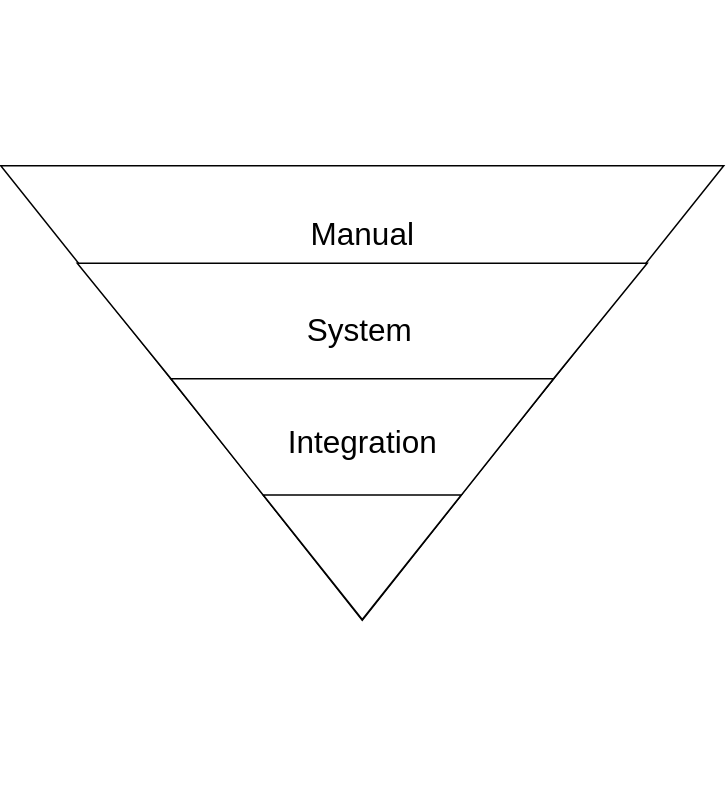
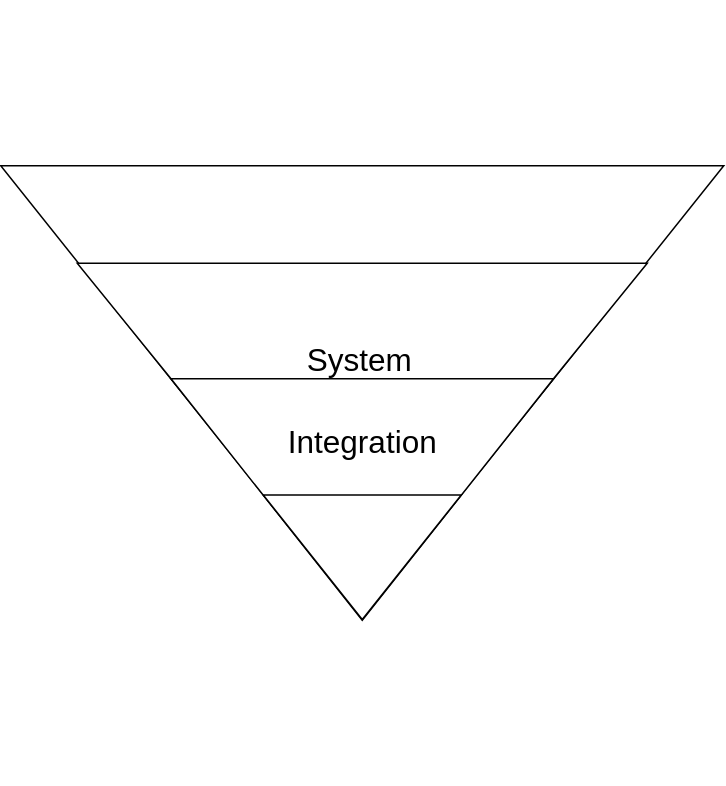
node "Manual": removed
node "System": moved (359, 332) -> (359, 362)
